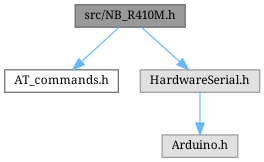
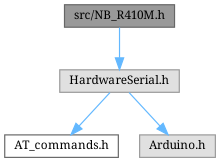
edge "src/NB_R410M.h" -> "AT_commands.h": now "HardwareSerial.h" -> "AT_commands.h"
